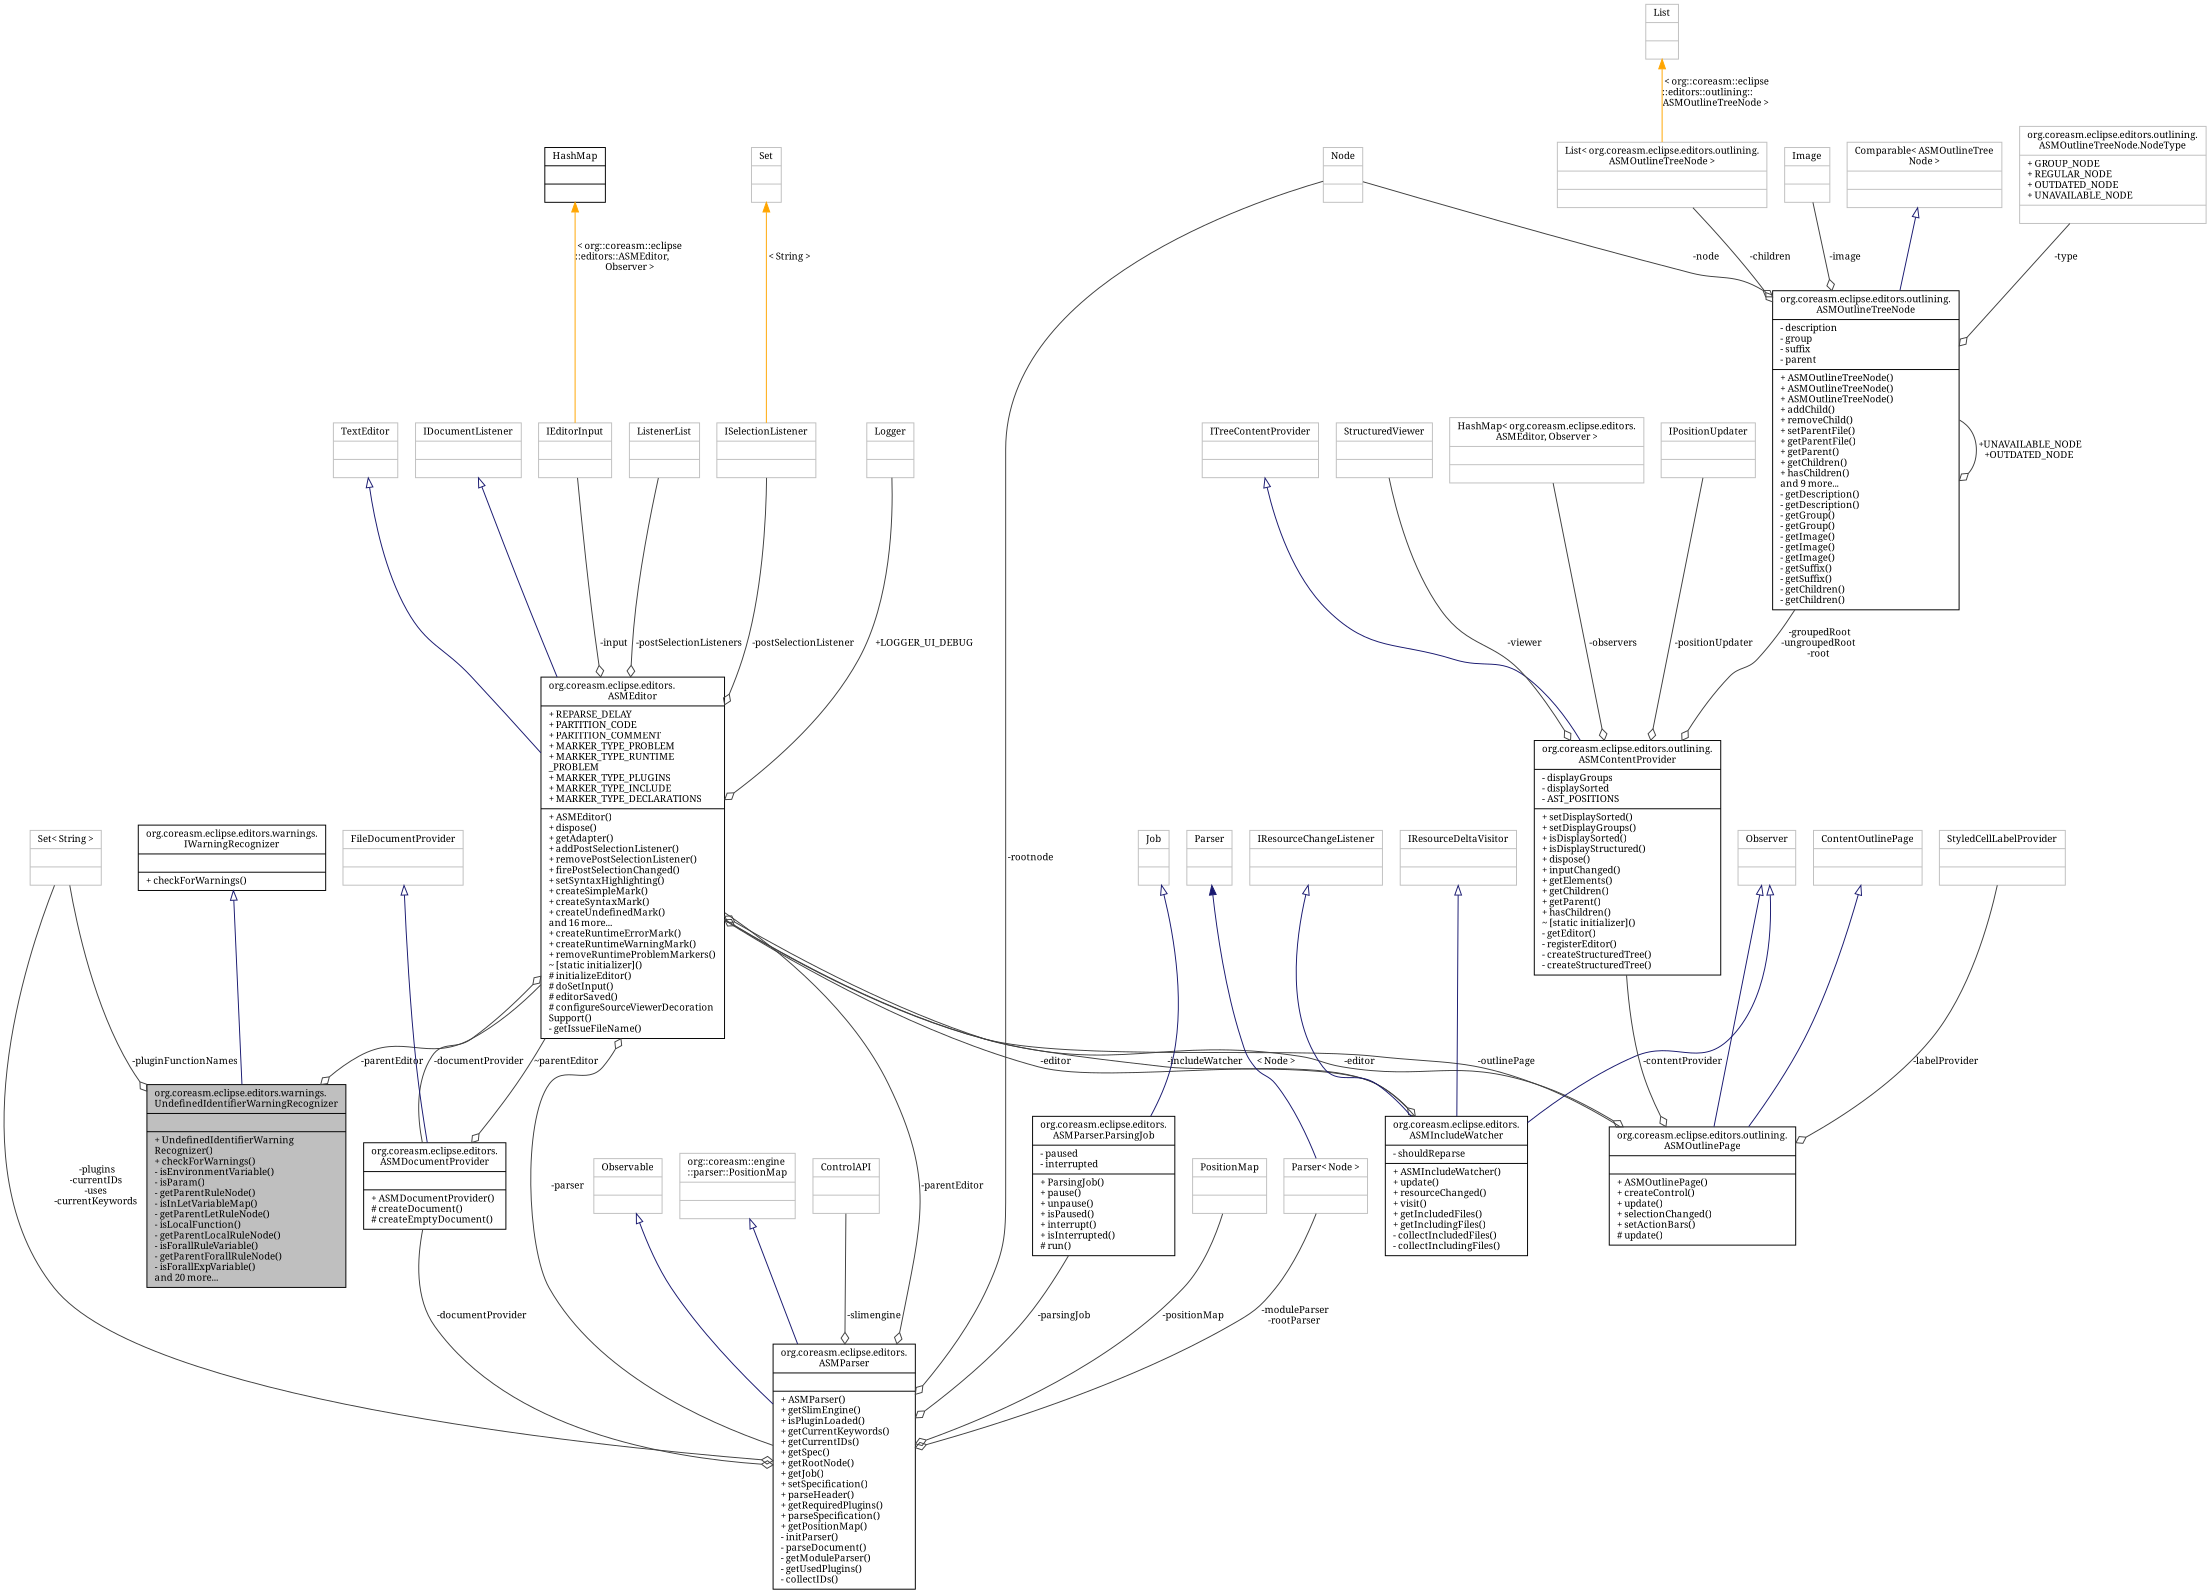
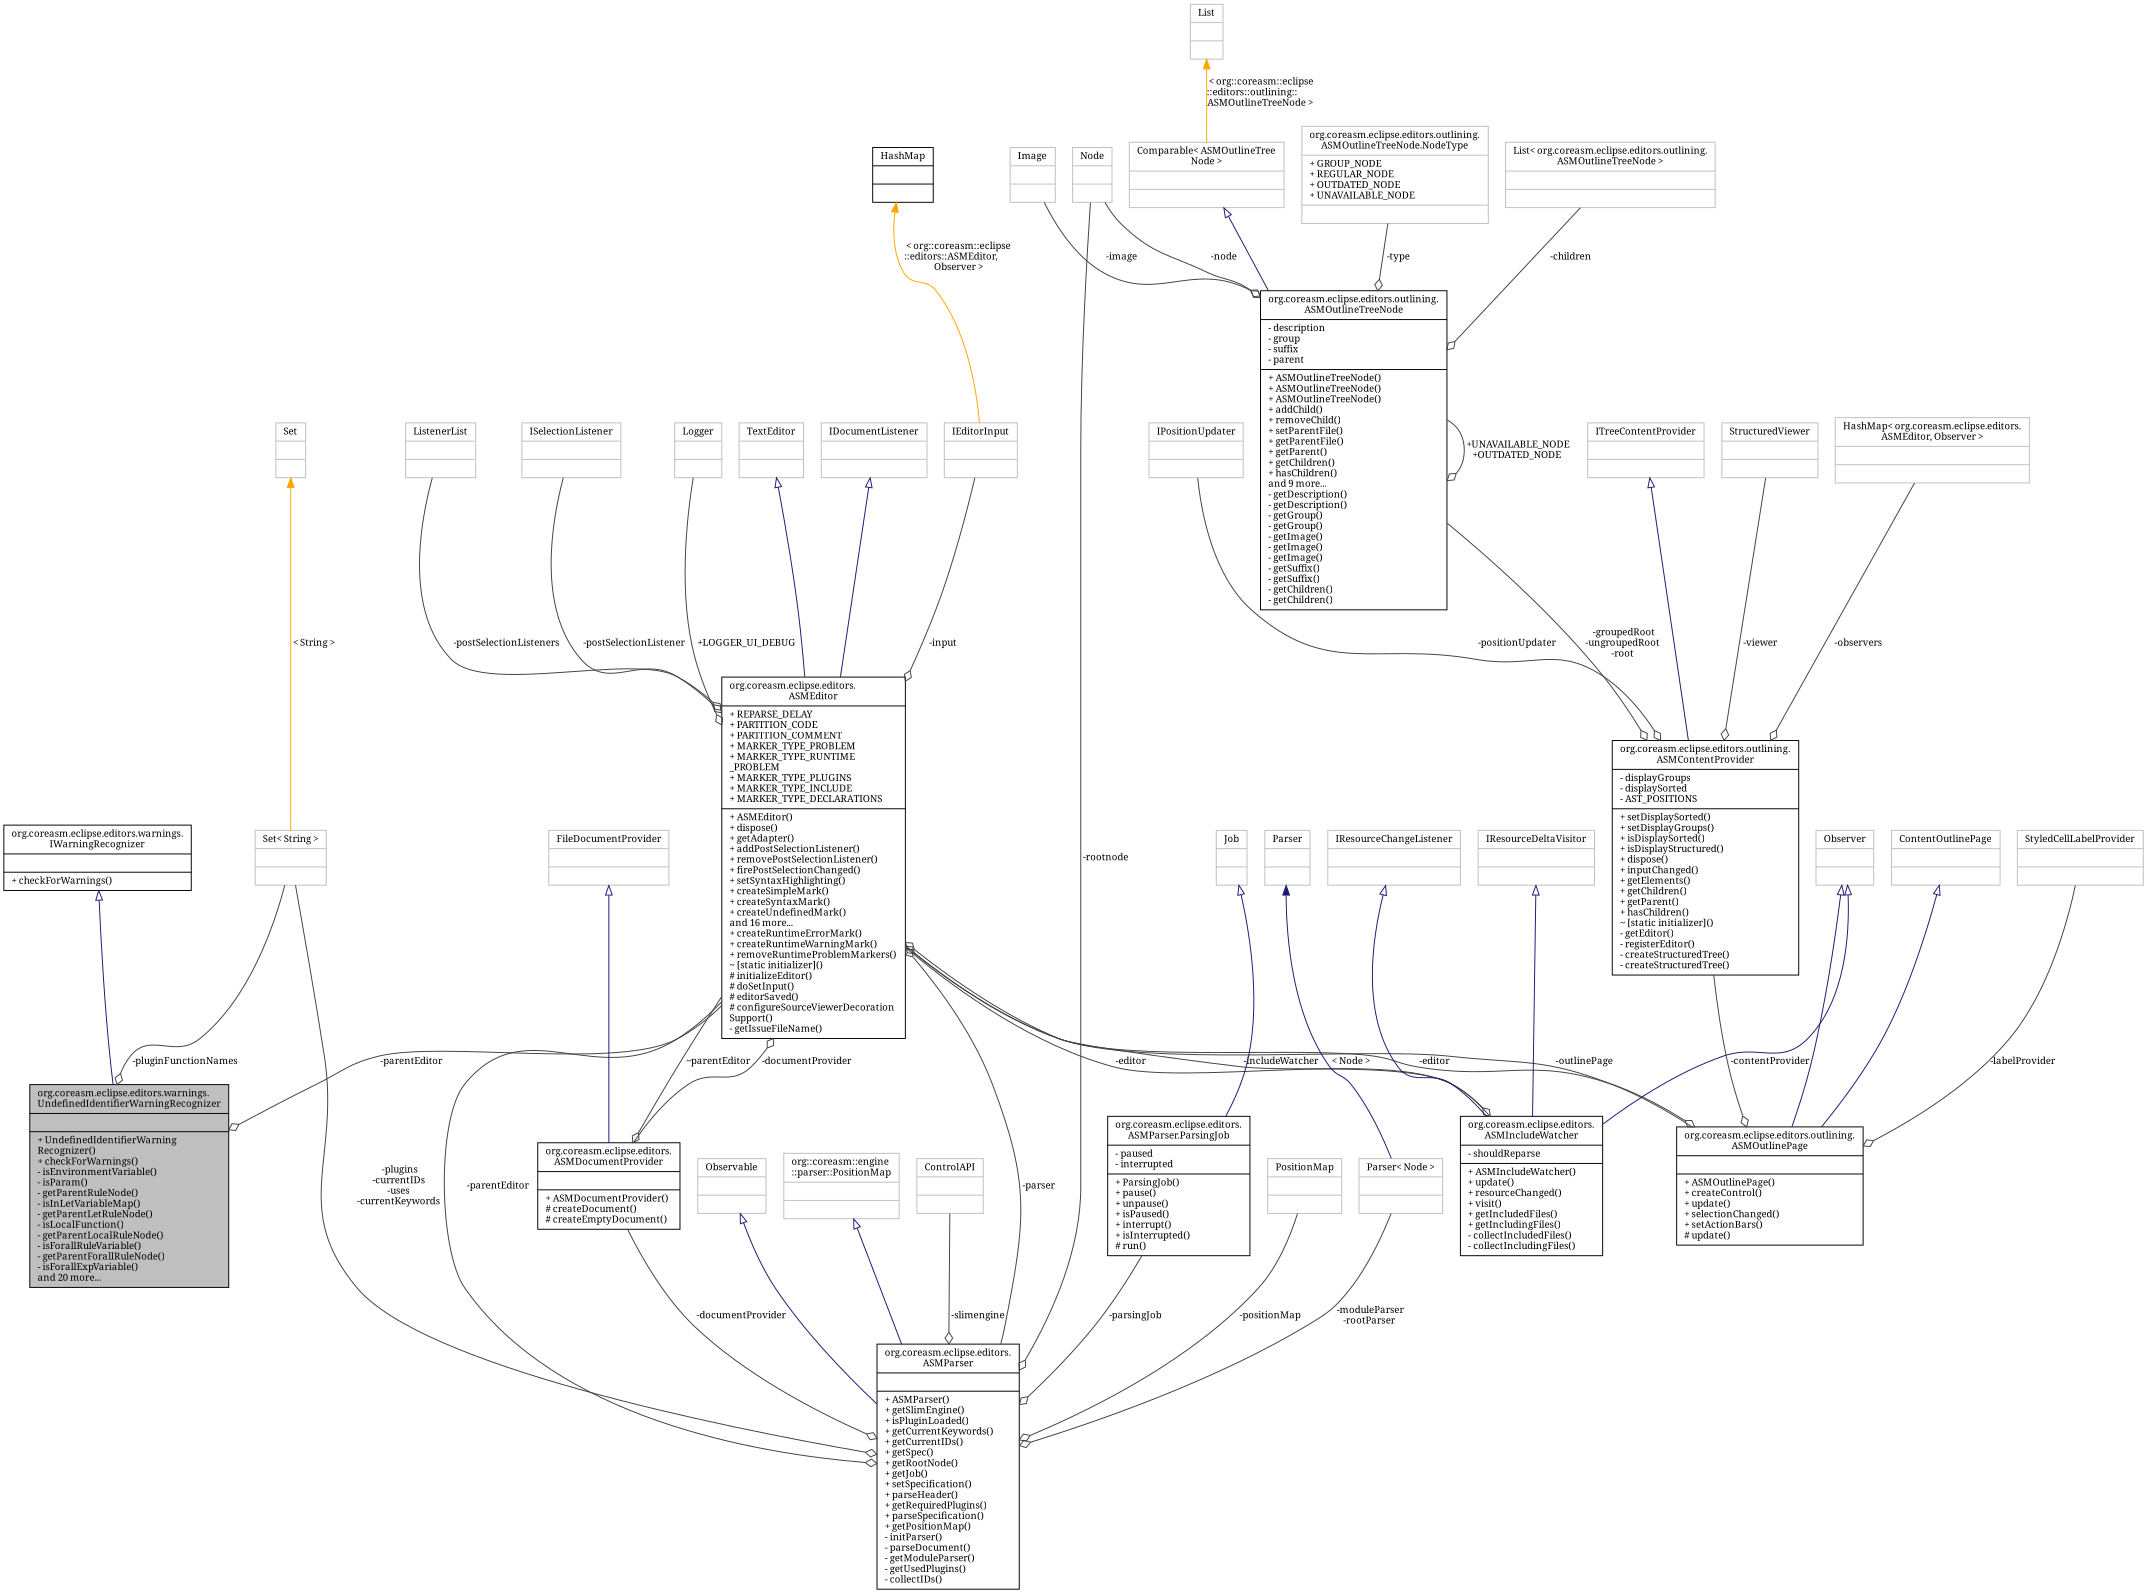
edge "List< org.coreasm.eclipse.editors.outlining." -> "List": now "Comparable< ASMOutlineTree" -> "List"
edge "ISelectionListener" -> "Set": now "Set< String >" -> "Set"
